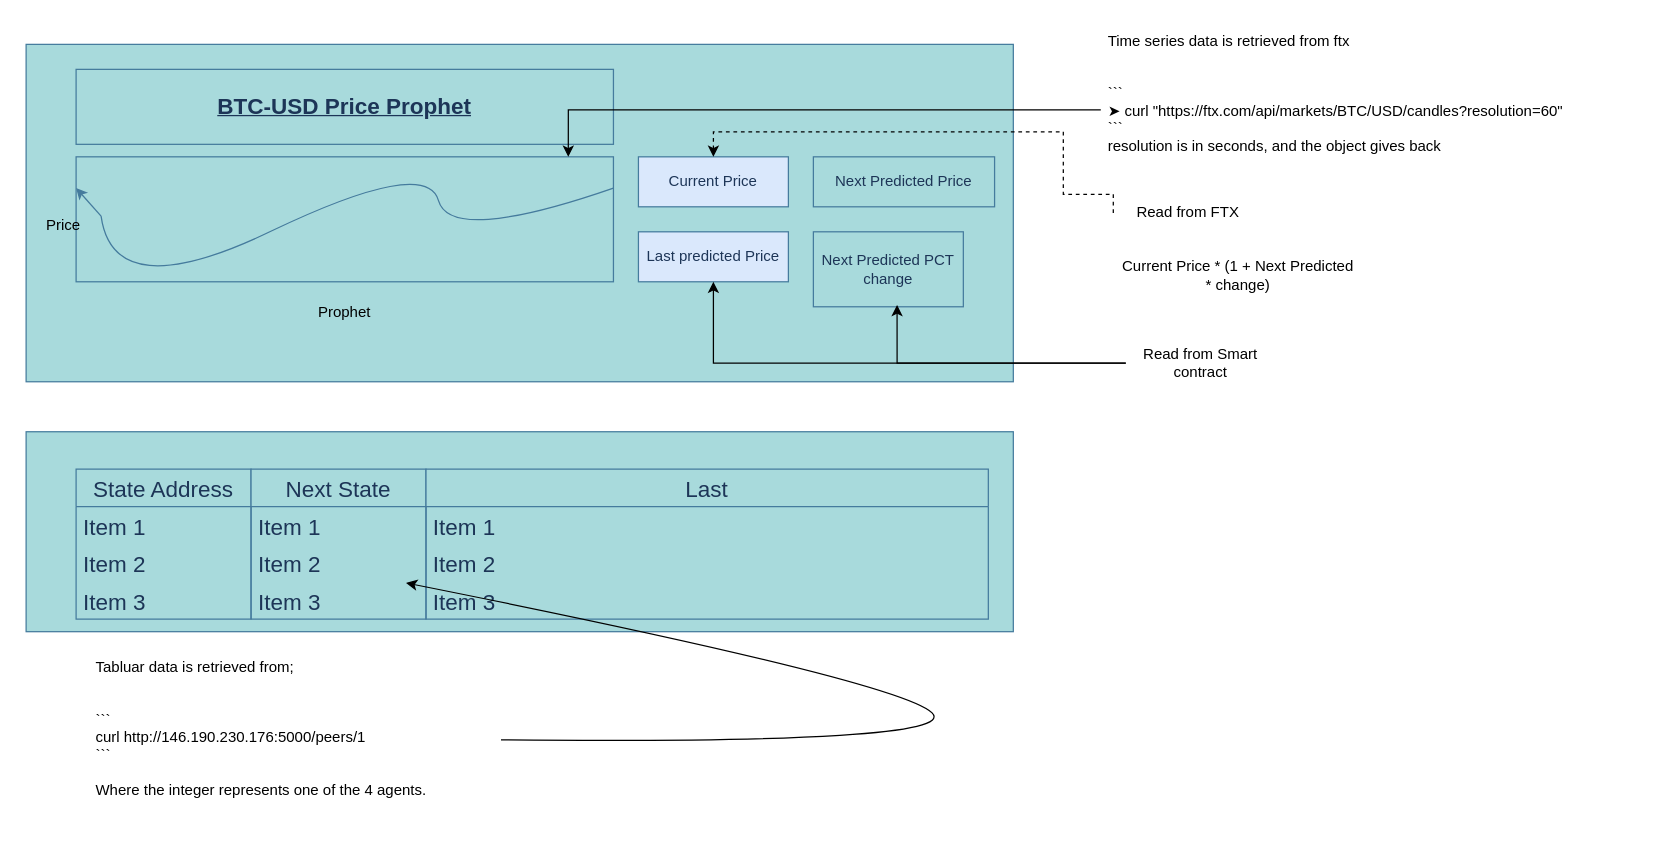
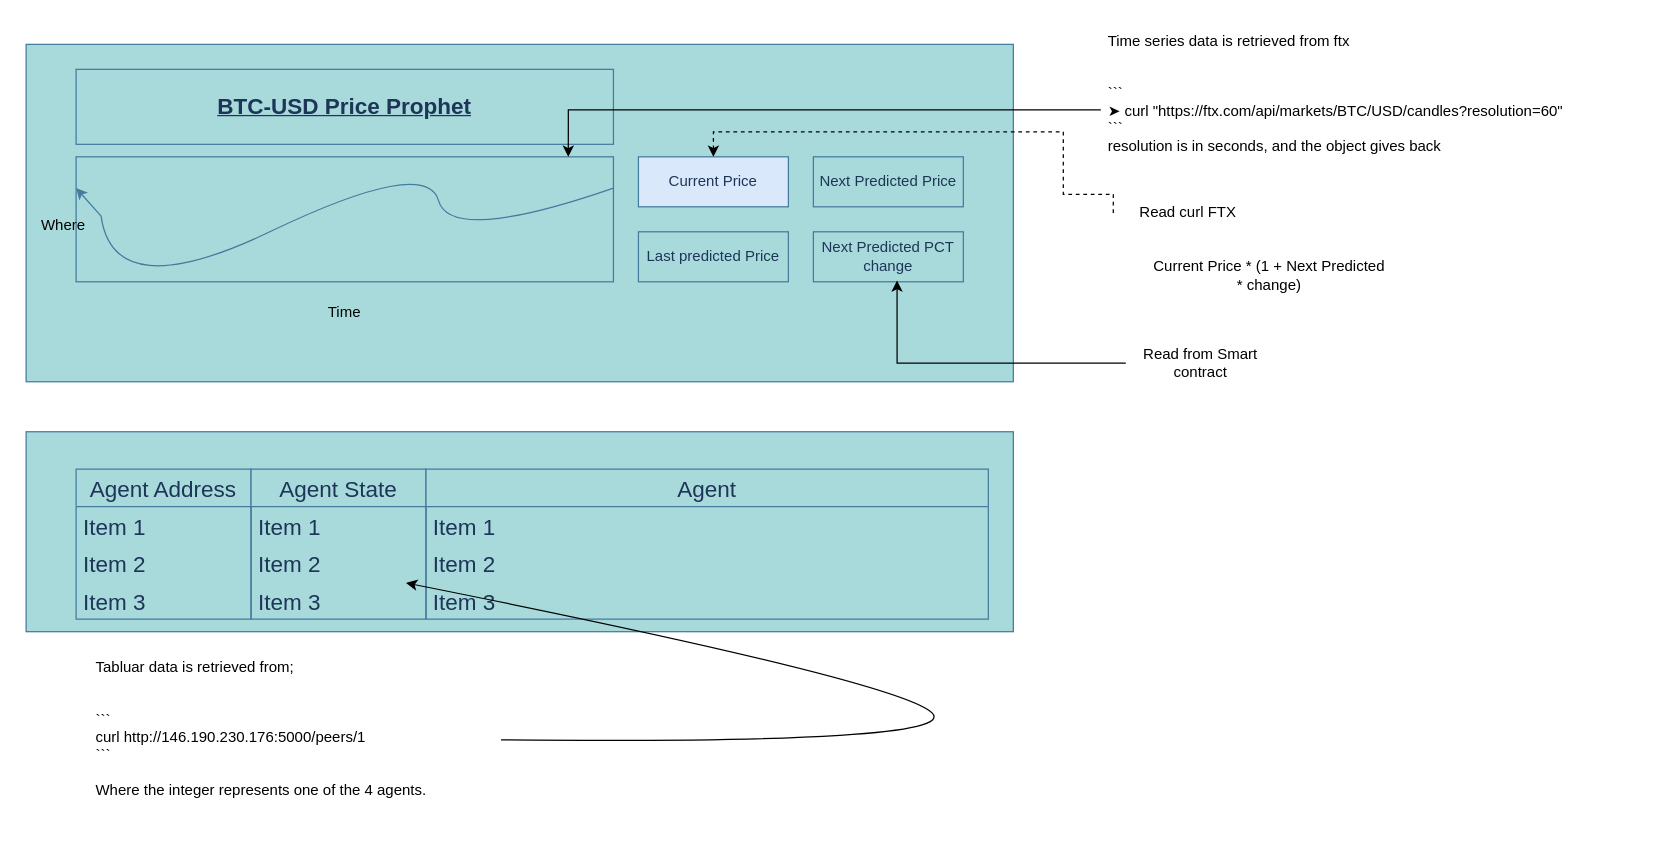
node "Next Predicted Price": size 181x50 -> 150x50
node "Read from FTX": label "Read from FTX" -> "Read curl FTX"
node "Price": label "Price" -> "Where"
node "Last predicted Price": fillcolor #dae8fc -> #a8dadc
node "Next Predicted PCT change": size 150x75 -> 150x50
node "Current Price * (1 + Next Predicted * change)": moved (1238, 276) -> (1269, 276)
node "Prophet": label "Prophet" -> "Time"
edge "Read from Smart contract" -> "Last predicted Price": removed
node "State Address": label "State Address" -> "Agent Address"
node "Next State": label "Next State" -> "Agent State"
node "Last": label "Last" -> "Agent"
